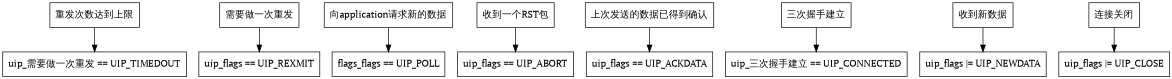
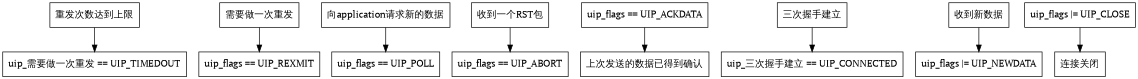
edge "上次发送的数据已得到确认" -> "uip_flags == UIP_ACKDATA": reversed
edge "连接关闭" -> "uip_flags |= UIP_CLOSE": reversed
node "flags_flags == UIP_POLL": label "flags_flags == UIP_POLL" -> "uip_flags == UIP_POLL"
